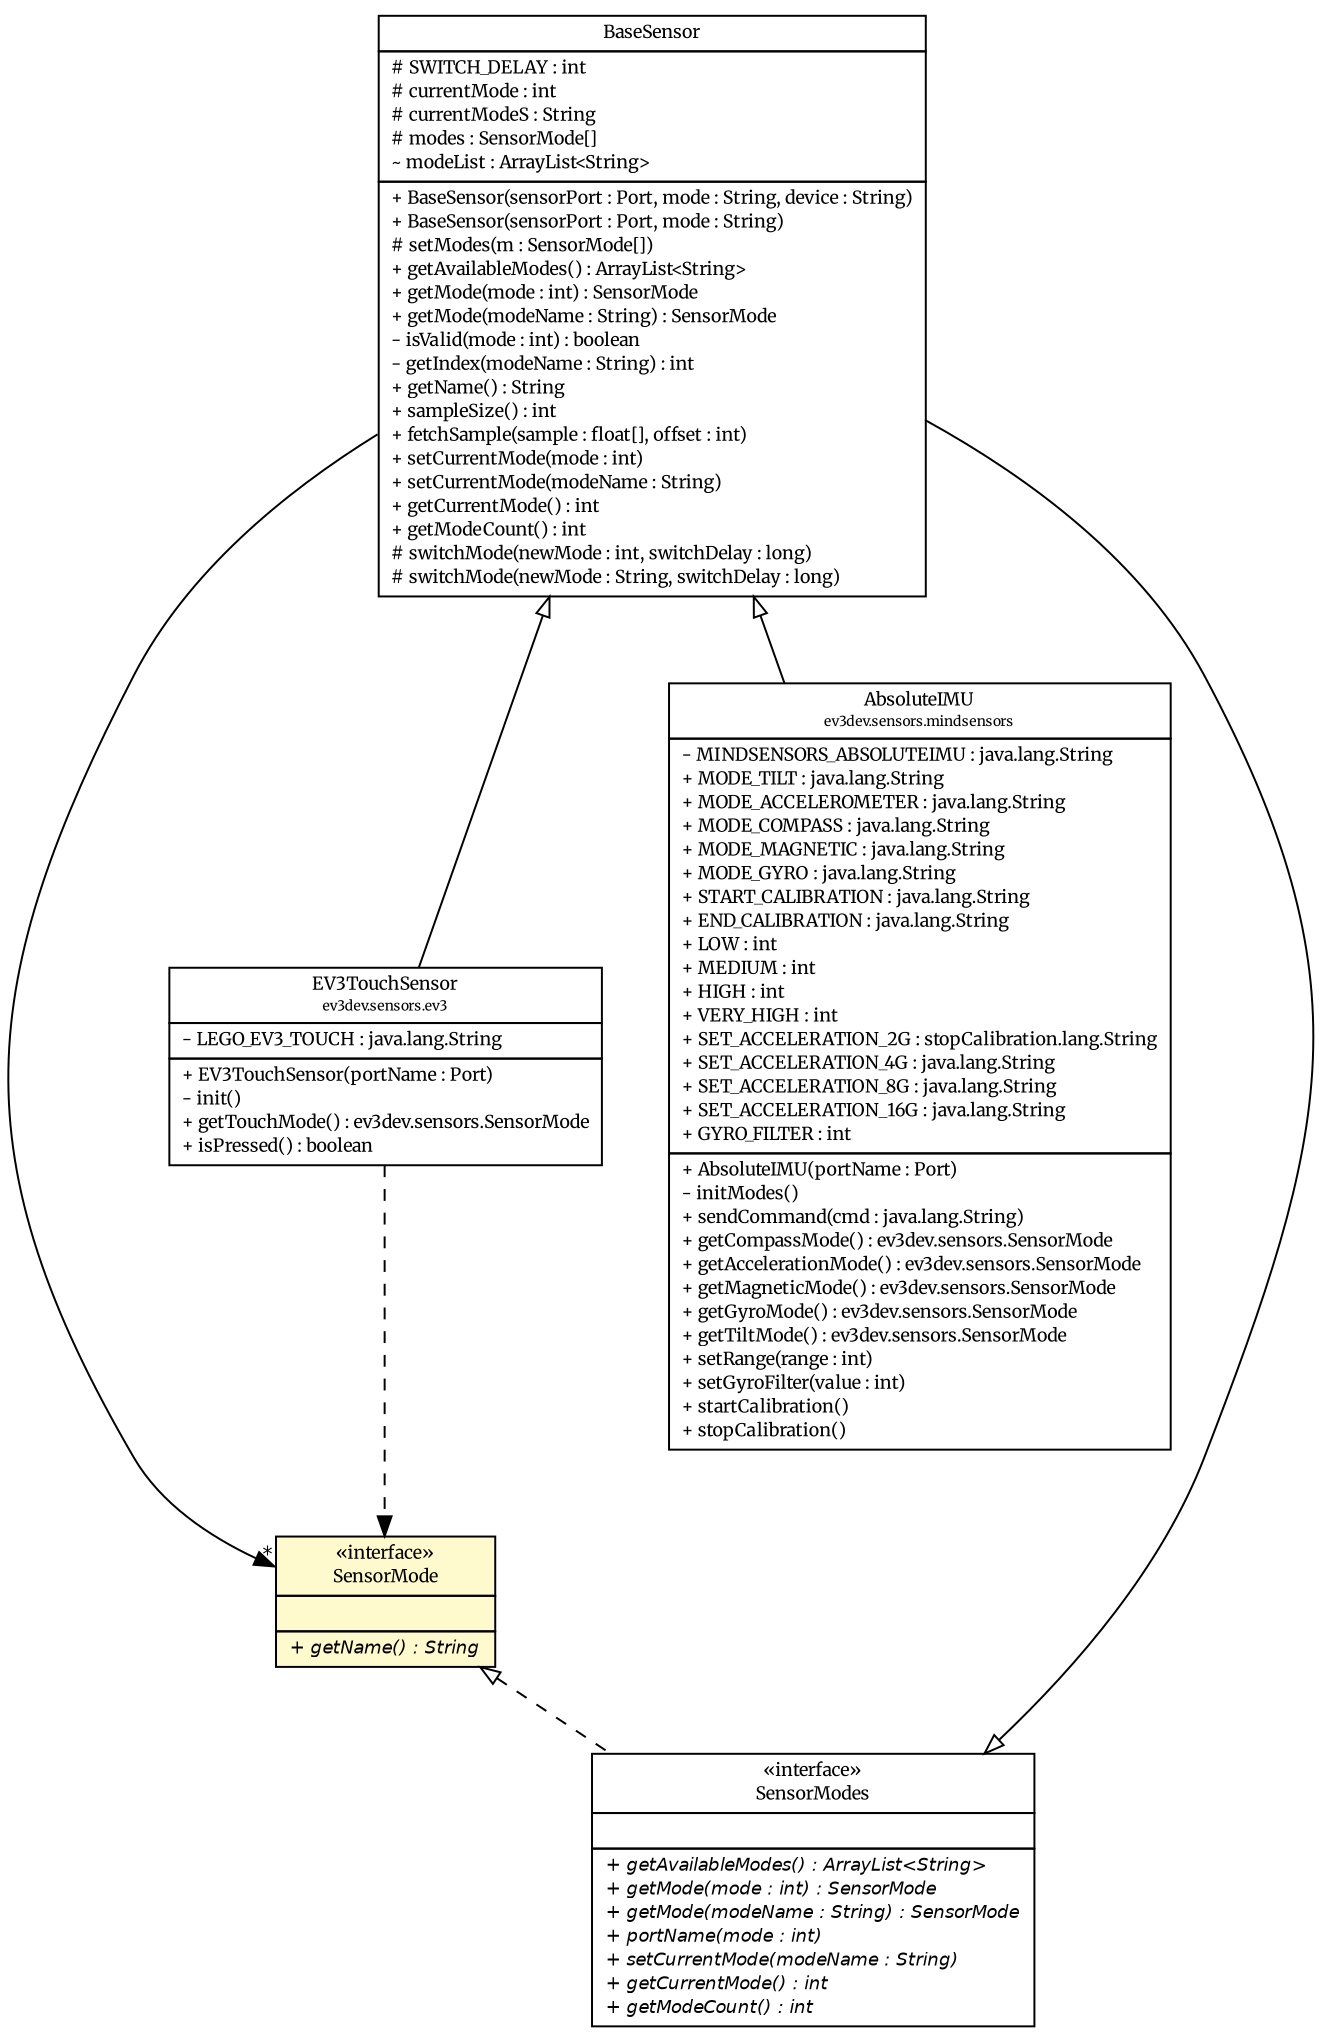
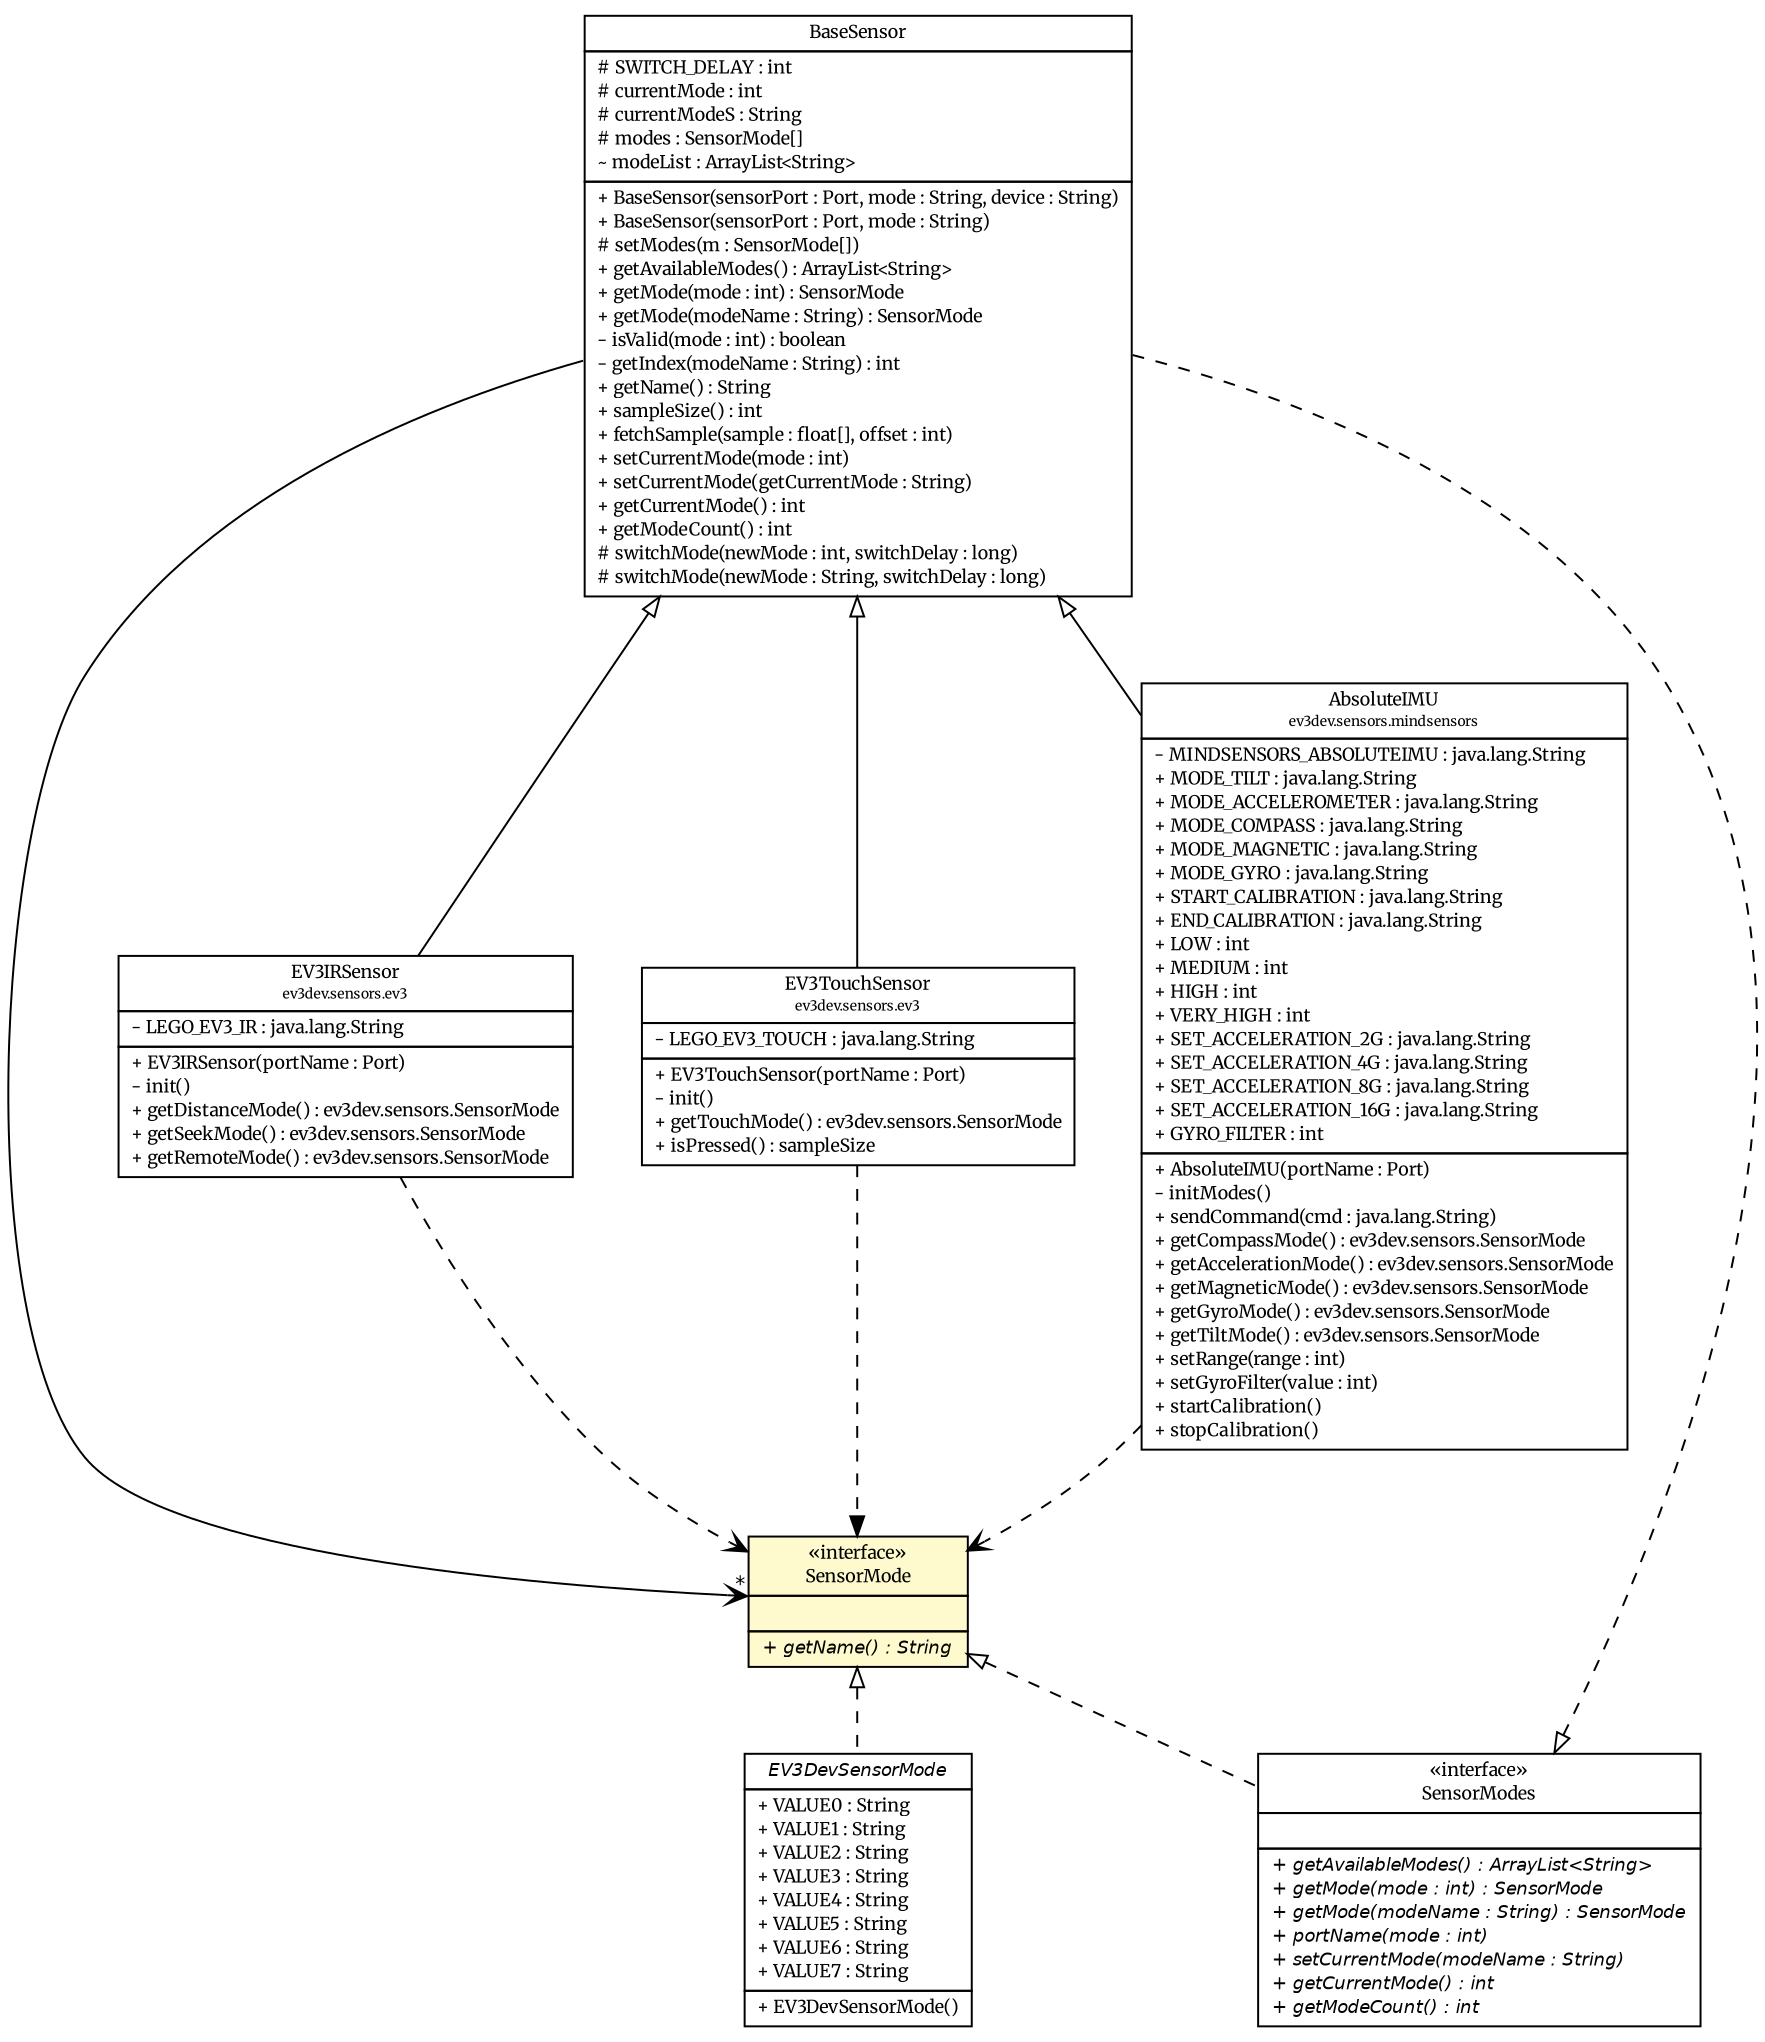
node "BaseSensor": text "+ setCurrentMode(modeName : String)" -> "+ setCurrentMode(getCurrentMode : String)"
edge "BaseSensor" -> "SensorMode": arrowhead normal -> open
node "AbsoluteIMU": text "+ SET_ACCELERATION_2G : stopCalibration.lang.String" -> "+ SET_ACCELERATION_2G : java.lang.String"
edge "BaseSensor" -> "SensorModes": style solid -> dashed
node "EV3IRSensor": added
node "EV3TouchSensor": text "+ isPressed() : boolean" -> "+ isPressed() : sampleSize"
edge "AbsoluteIMU" -> "SensorMode": added
node "EV3DevSensorMode": added
